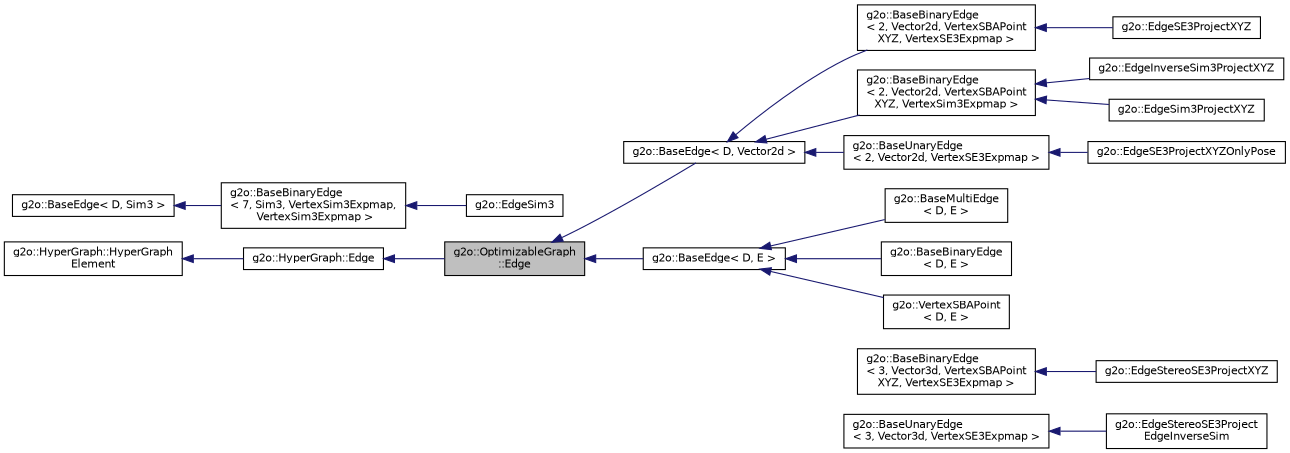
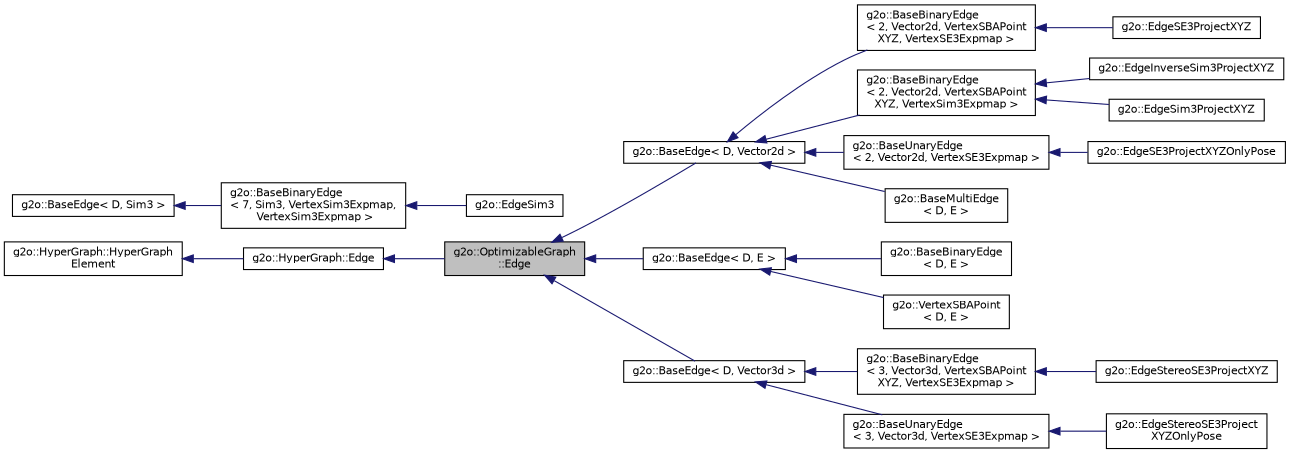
edge "g2o::BaseMultiEdge < D, E >" -> "g2o::BaseEdge< D, E >": now "g2o::BaseMultiEdge < D, E >" -> "g2o::BaseEdge< D, Vector2d >"
node "g2o::BaseEdge< D, Vector3d >": added
node "g2o::EdgeStereoSE3Project EdgeInverseSim": label "g2o::EdgeStereoSE3Project EdgeInverseSim" -> "g2o::EdgeStereoSE3Project XYZOnlyPose"
